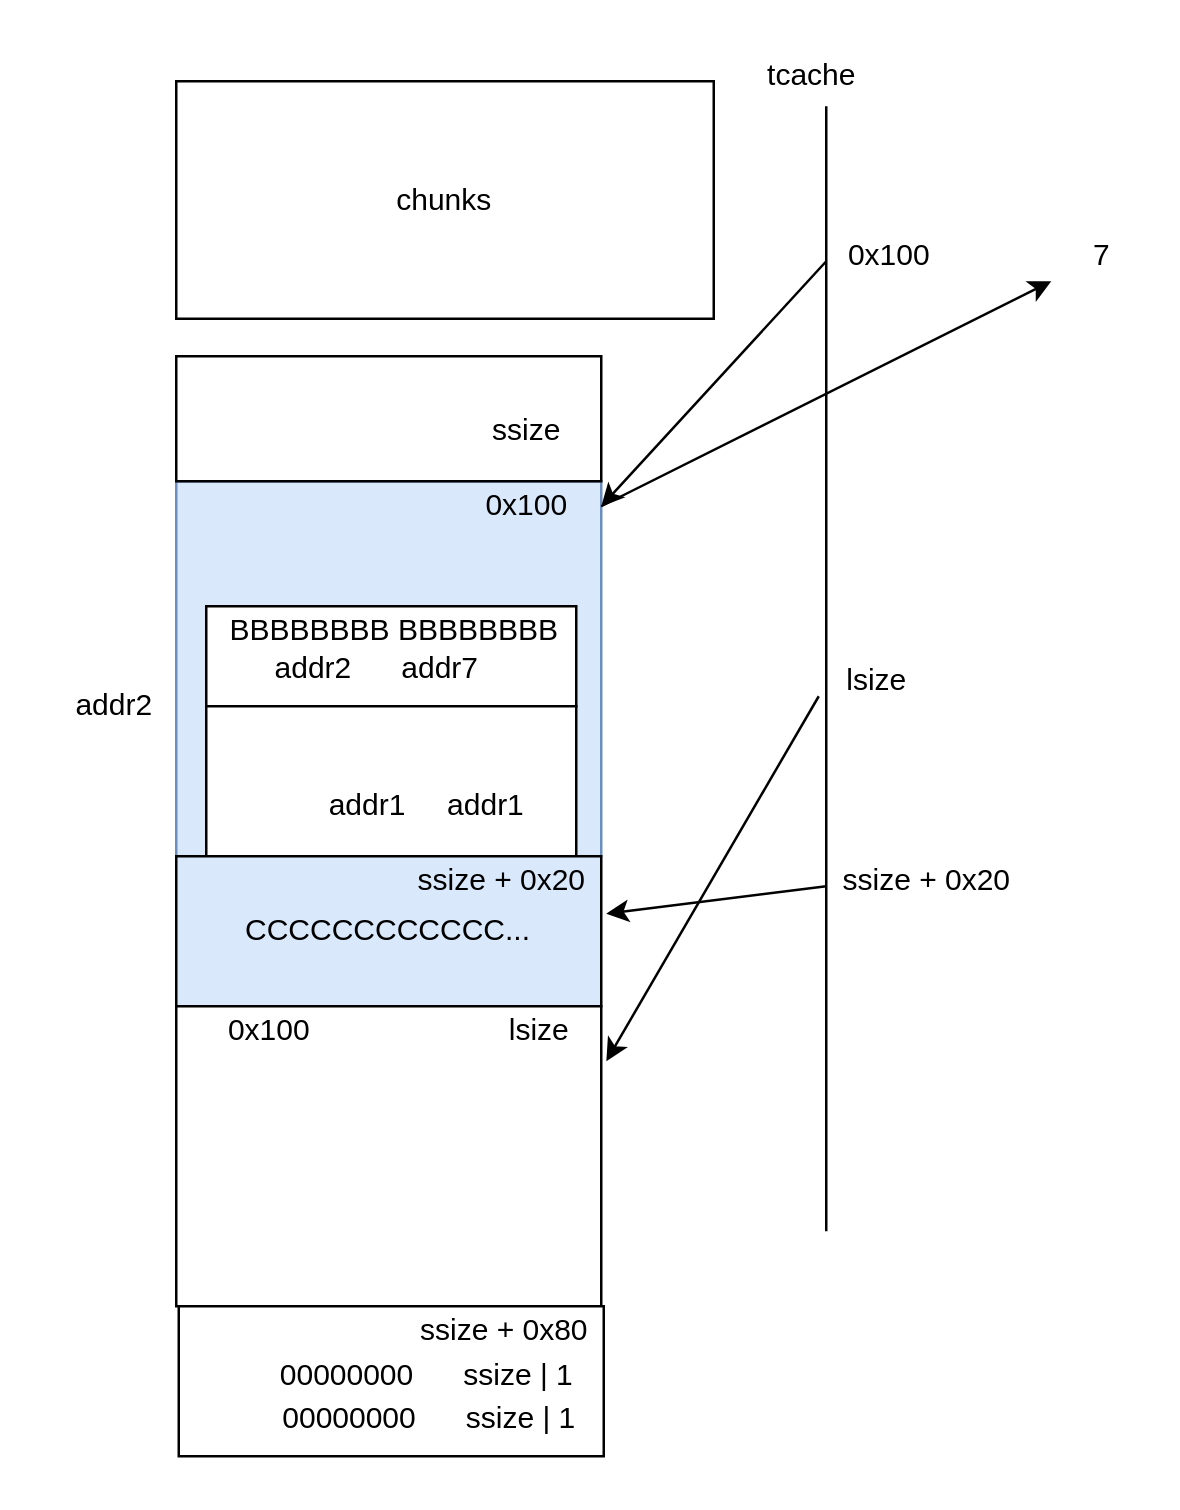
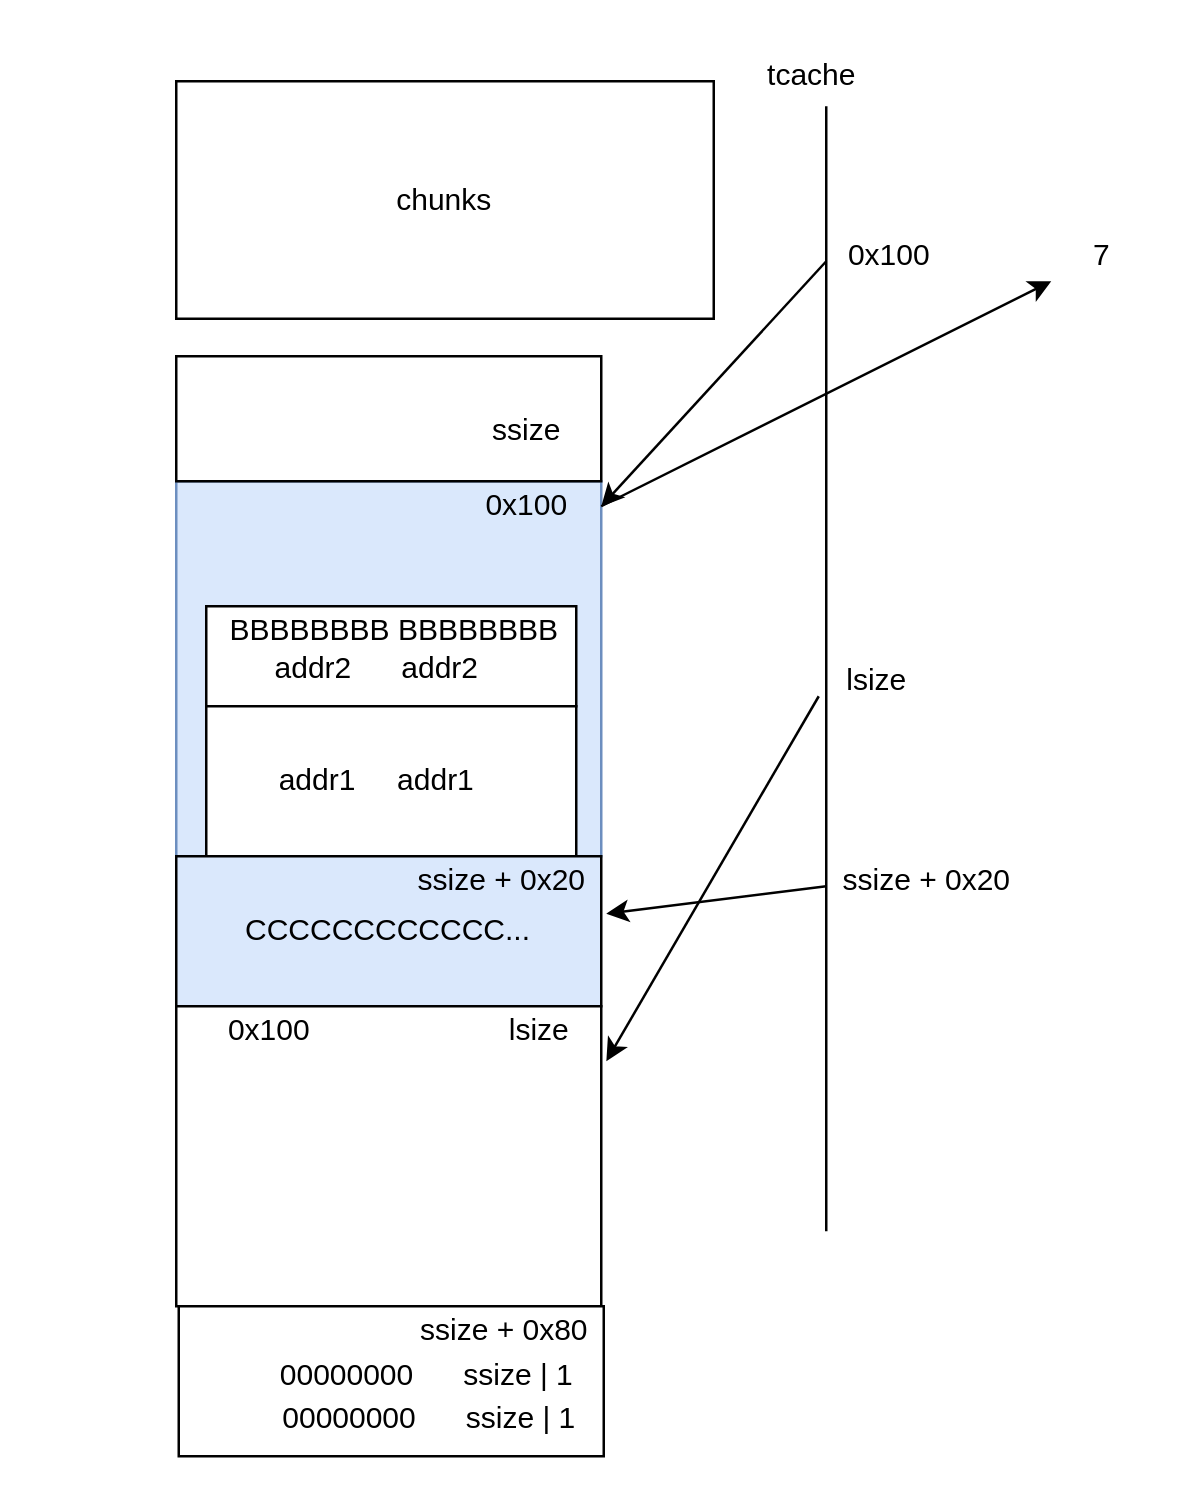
node "addr2 addr7": label "addr2 addr7" -> "addr2 addr2"
node "addr2": removed
node "addr1 addr1": moved (426, 806) -> (376, 781)
